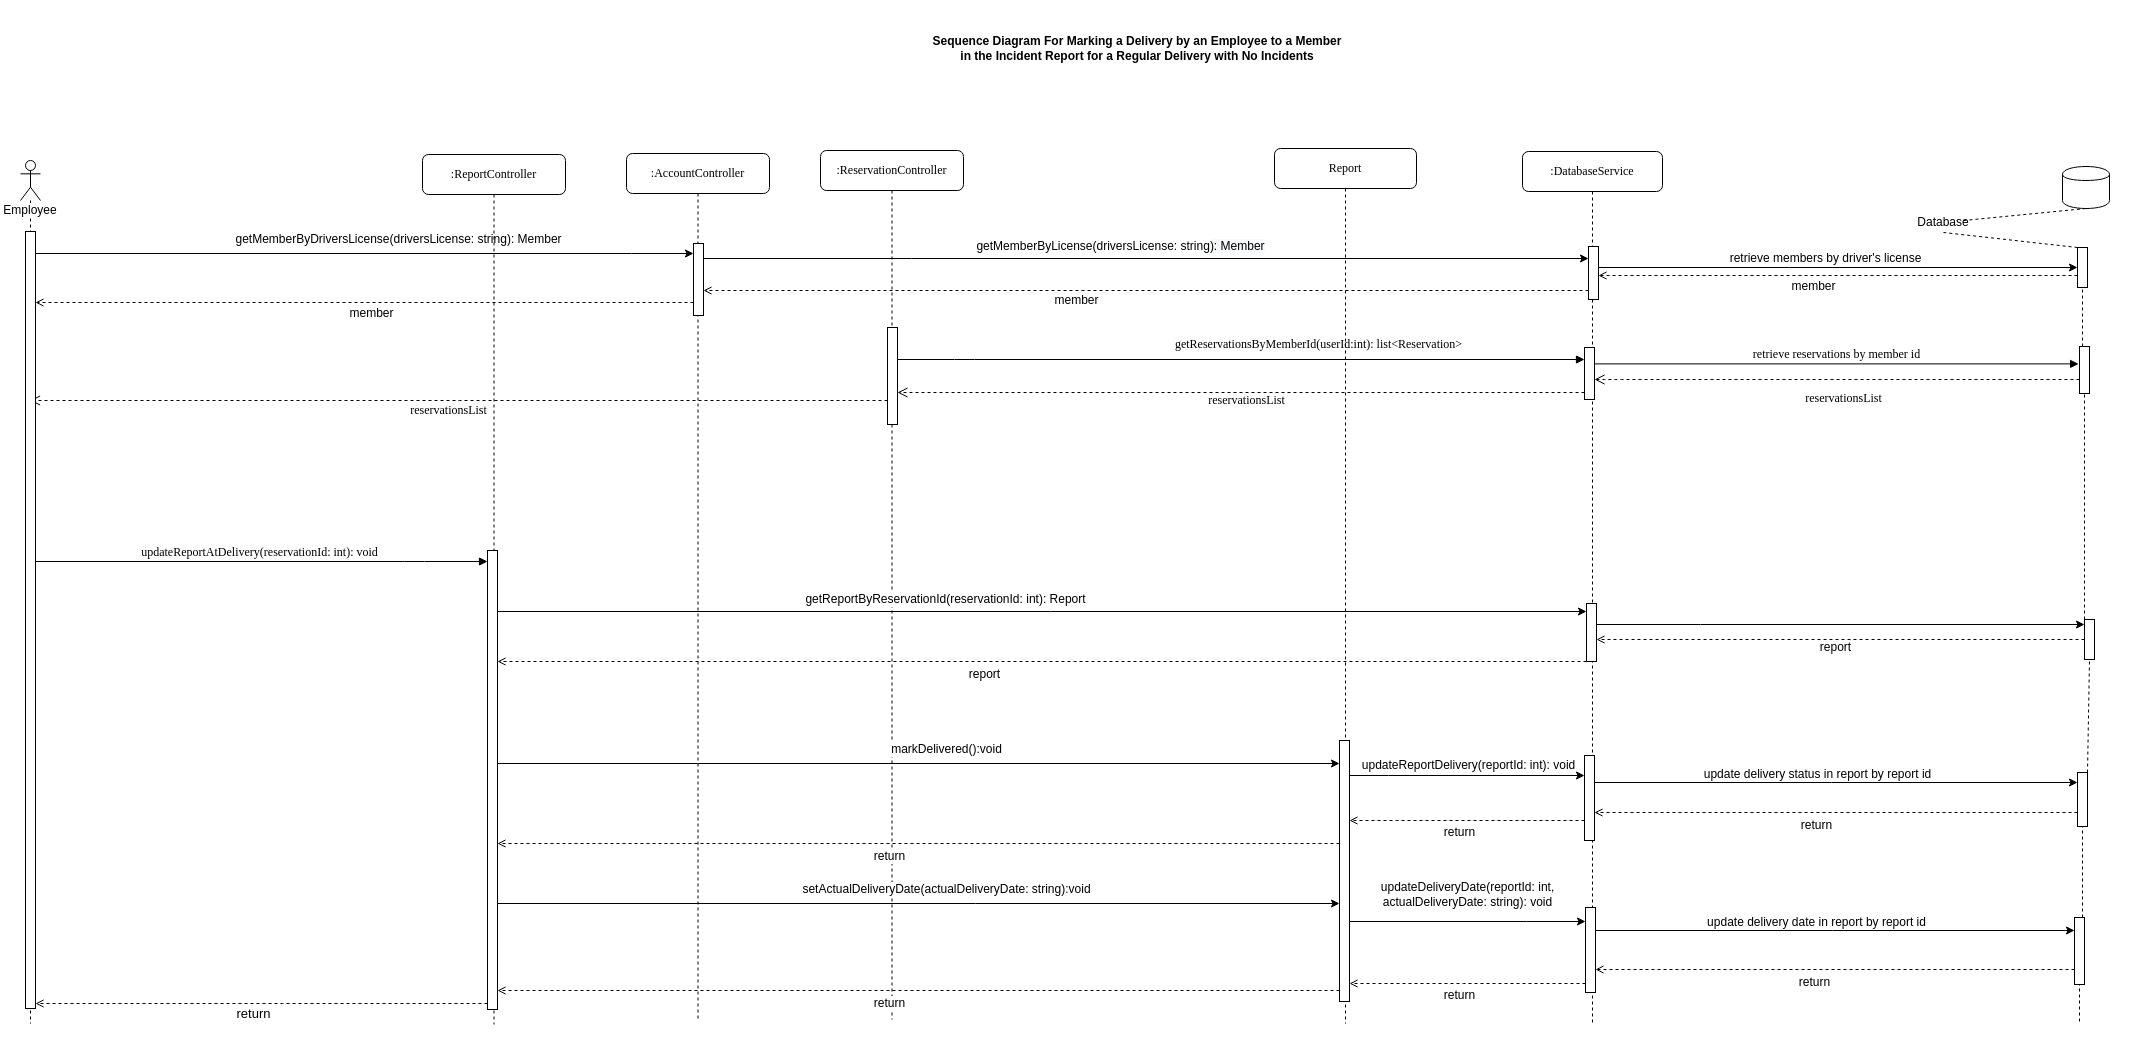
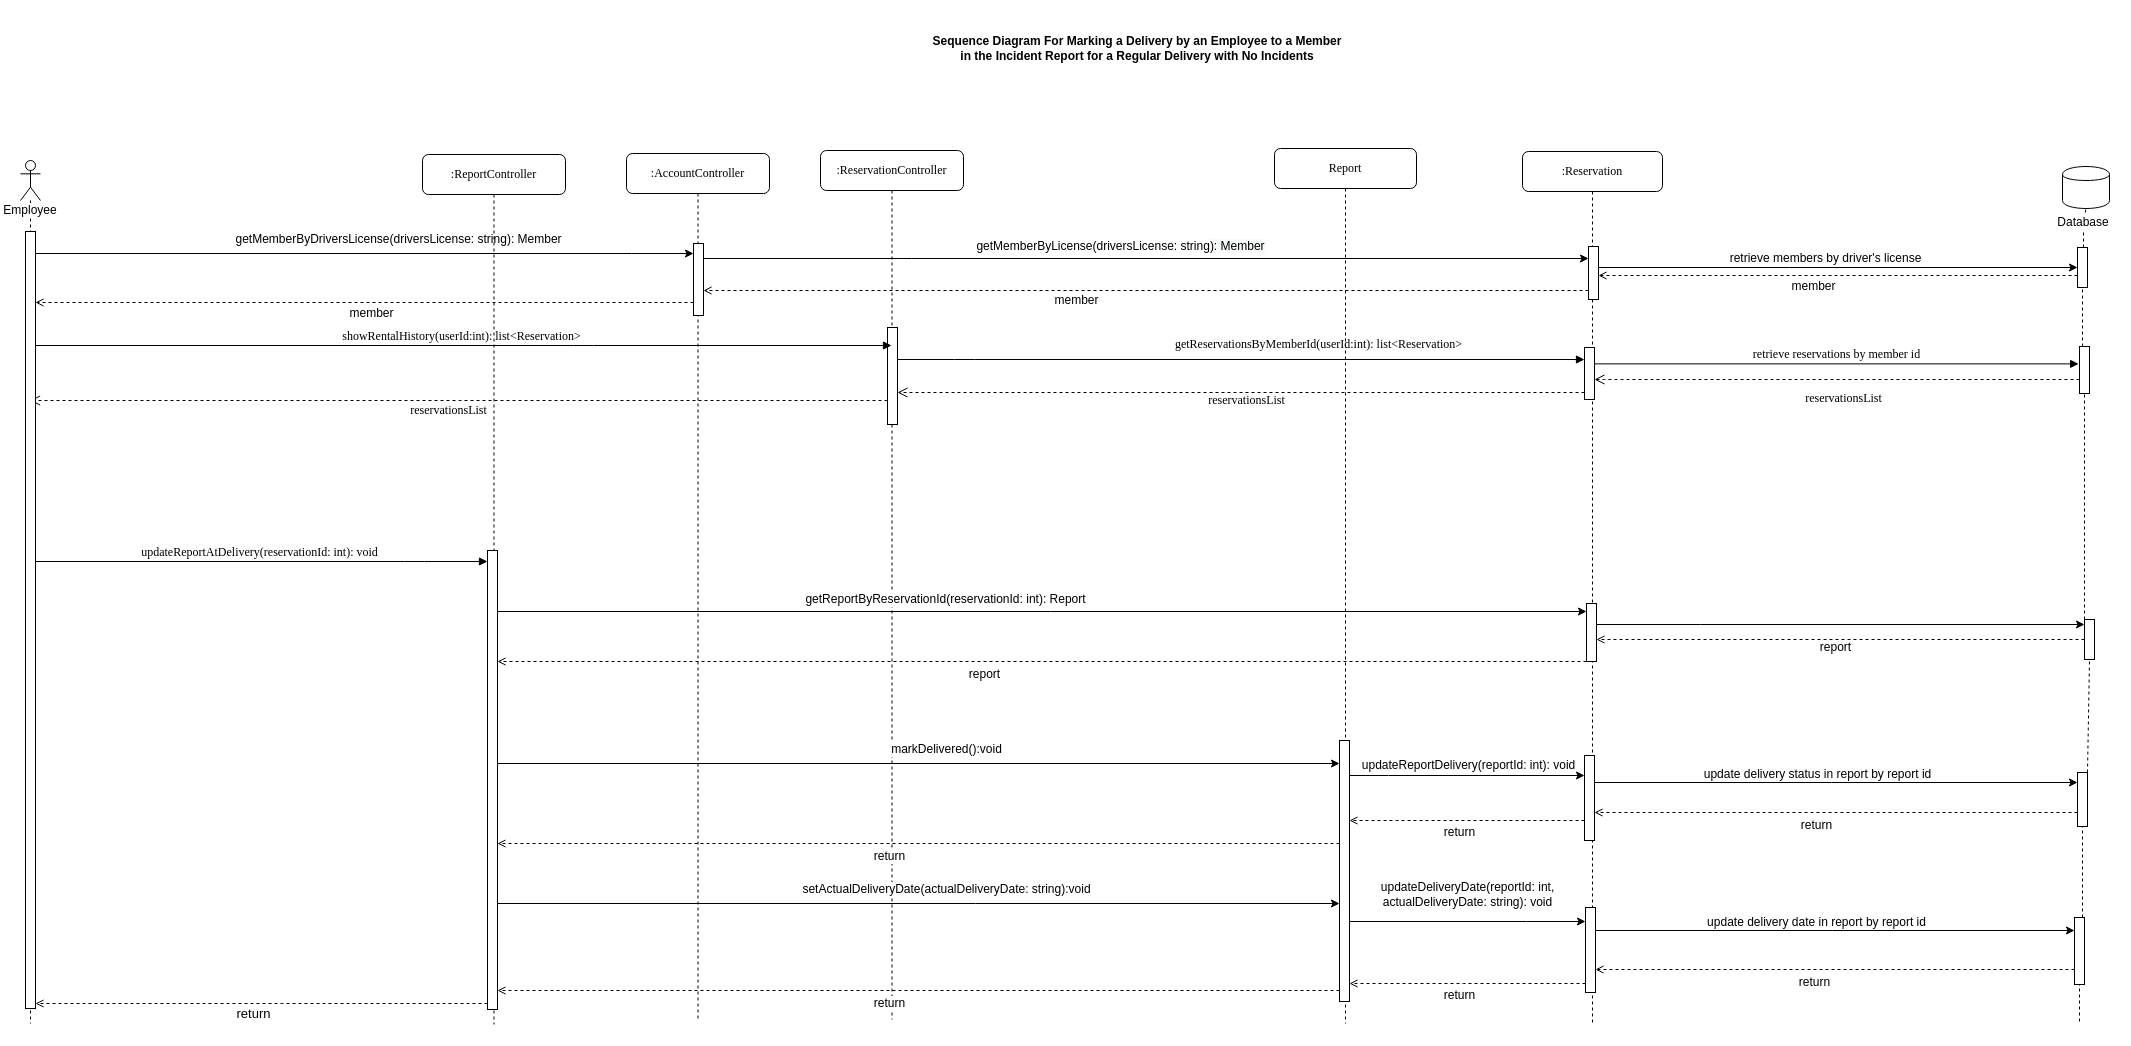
node ":DatabaseService": label ":DatabaseService" -> ":Reservation"
node "Database": moved (1944, 223) -> (2084, 223)
edge "Employee" -> ":ReservationController": added, label "showRentalHistory(userId:int): list<Reservation>"
